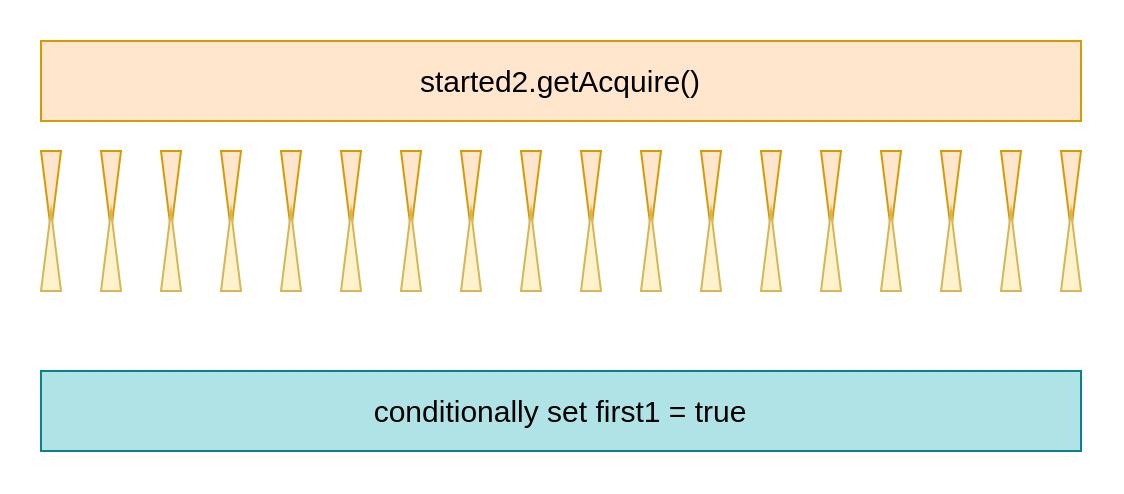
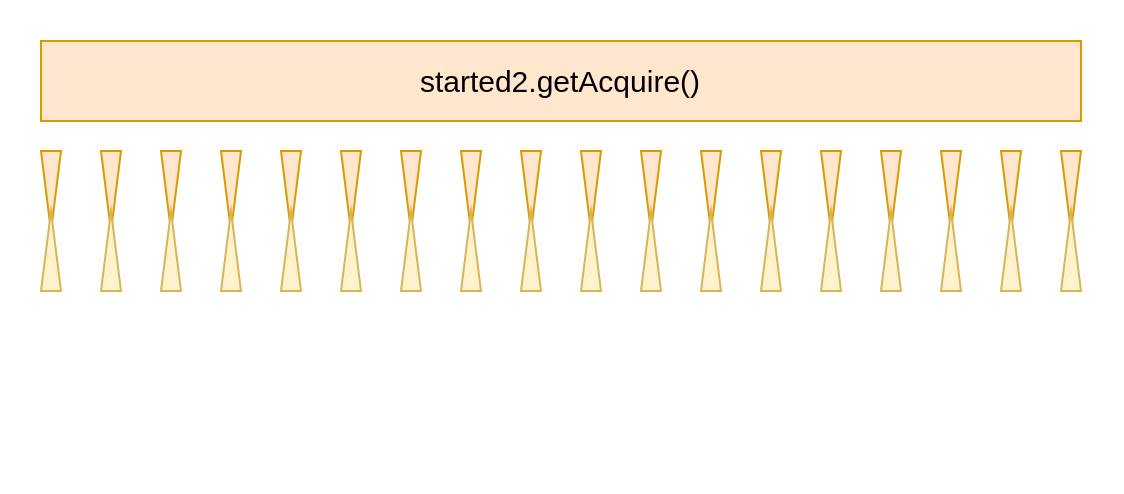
node "conditionally set first1 = true": removed
